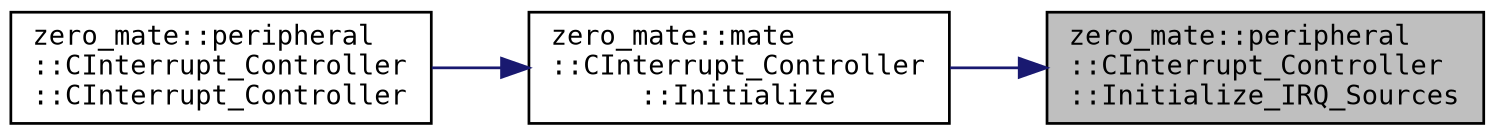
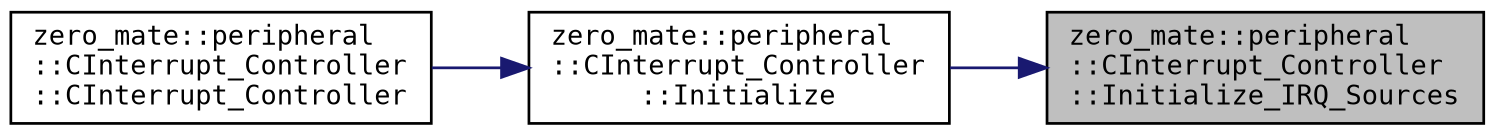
node "zero_mate::mate ::CInterrupt_Controller ::Initialize": label "zero_mate::mate ::CInterrupt_Controller ::Initialize" -> "zero_mate::peripheral ::CInterrupt_Controller ::Initialize"
